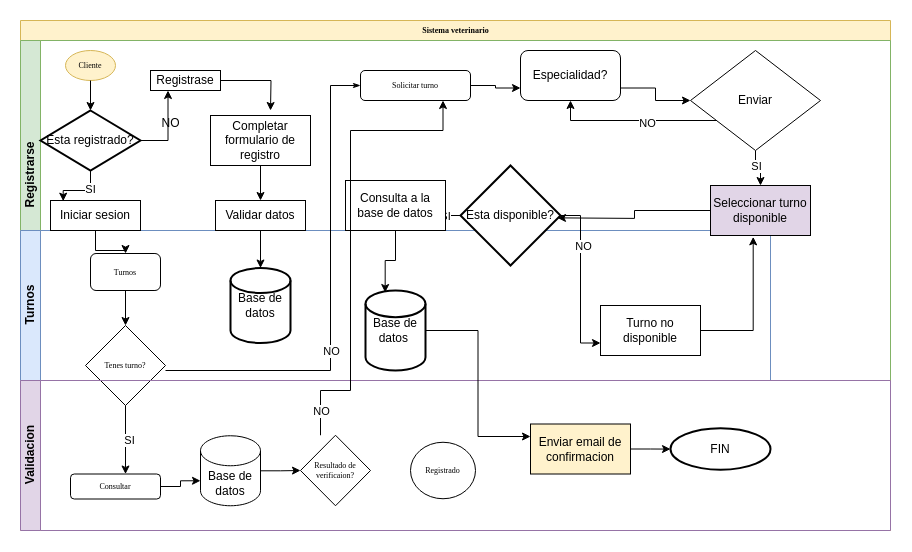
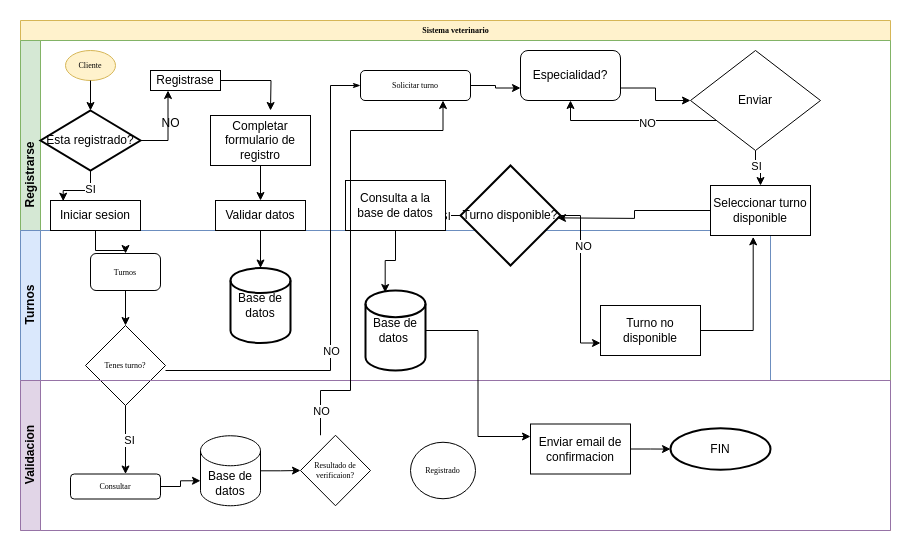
node "Seleccionar turno disponible": fillcolor #e1d5e7 -> #ffffff
node "Esta disponible?": label "Esta disponible?" -> "Turno disponible?"
node "Enviar email de confirmacion": fillcolor #fff2cc -> #ffffff
